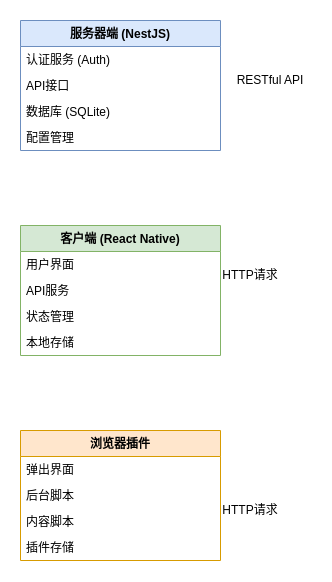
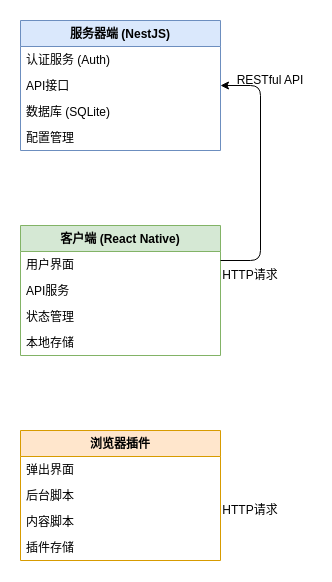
edge "客户端 (React Native)" -> "服务器端 (NestJS)": added
